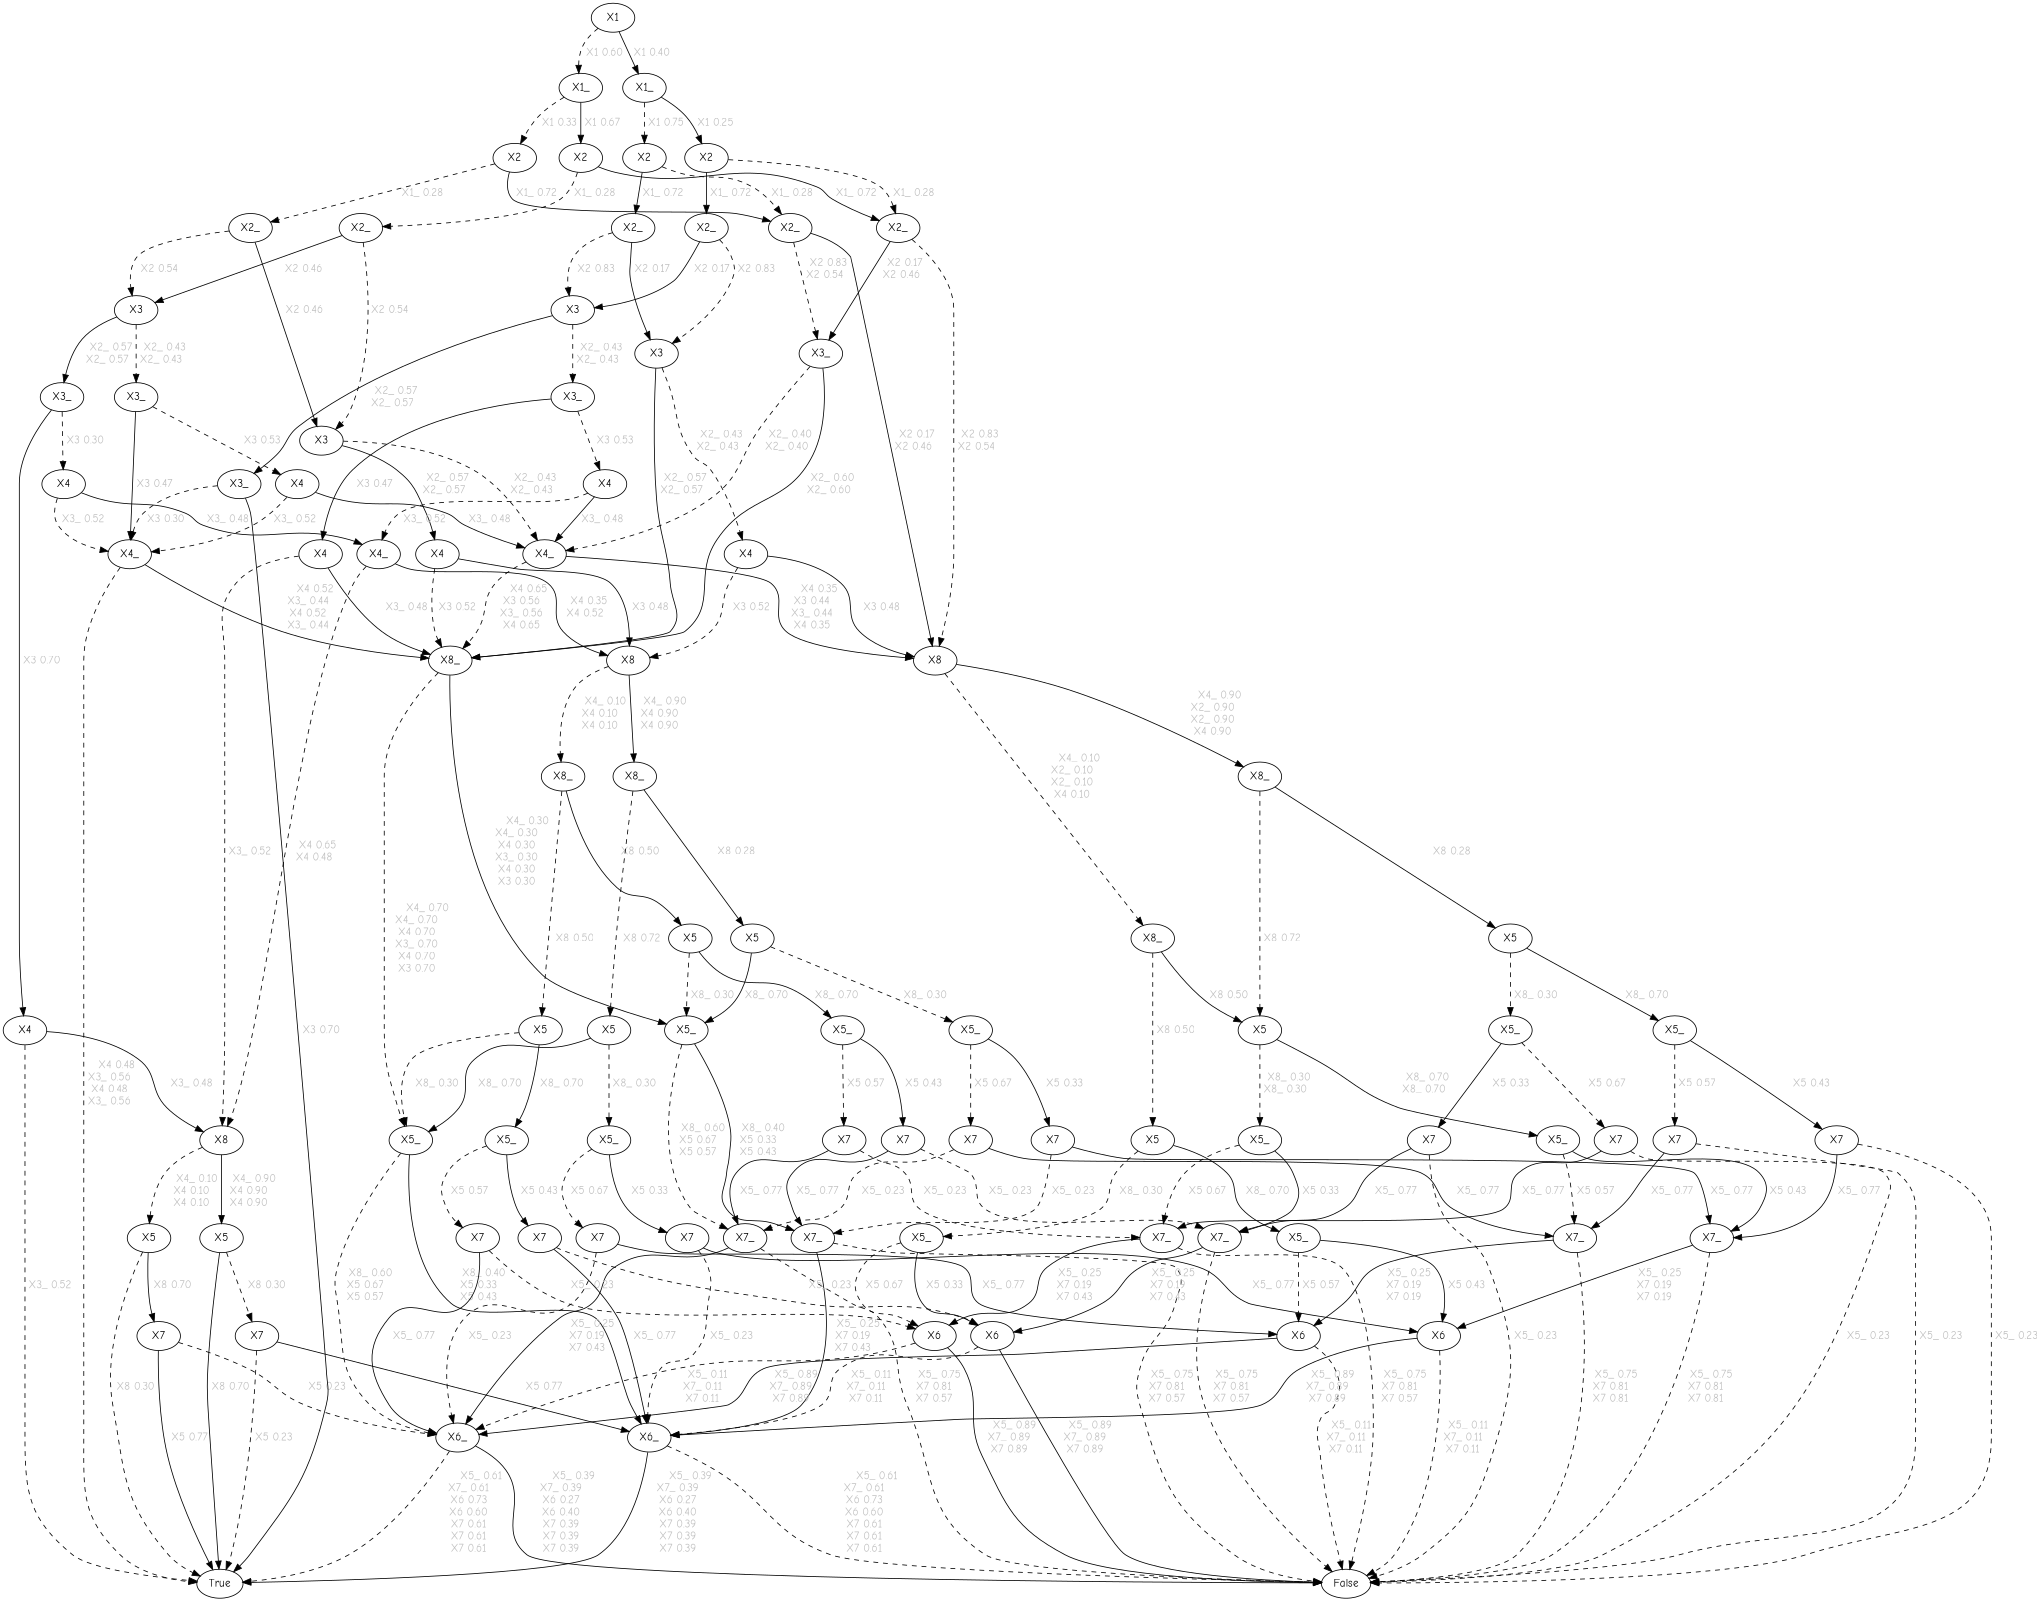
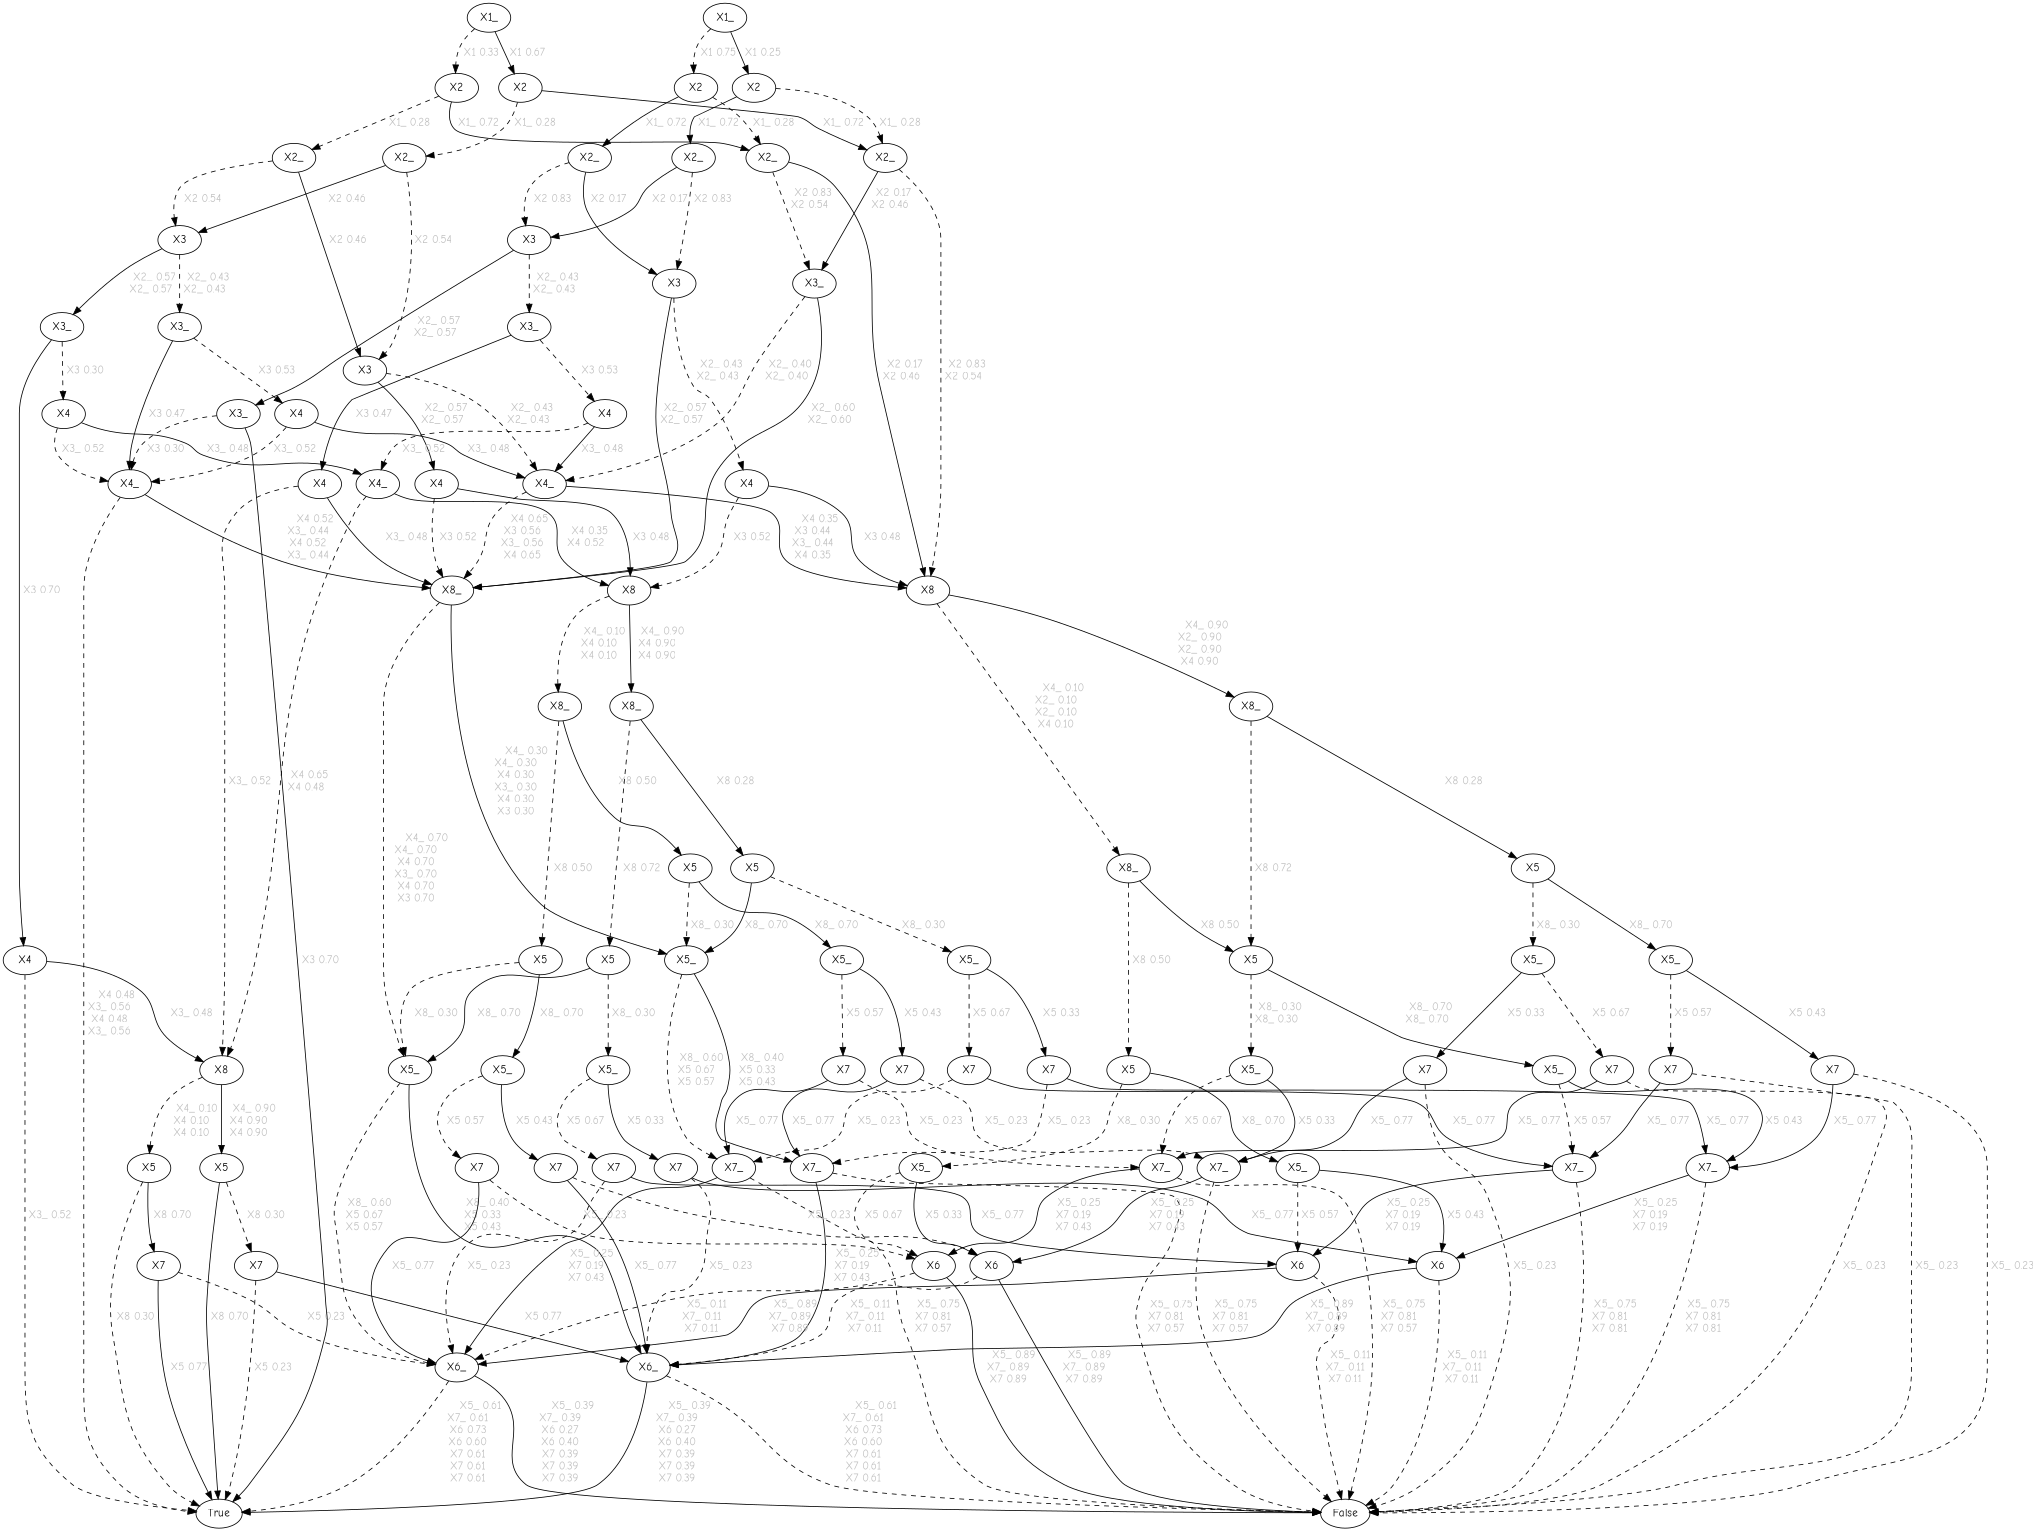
node "X1": removed
